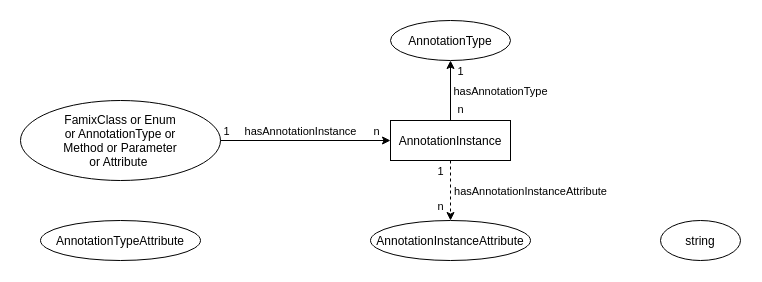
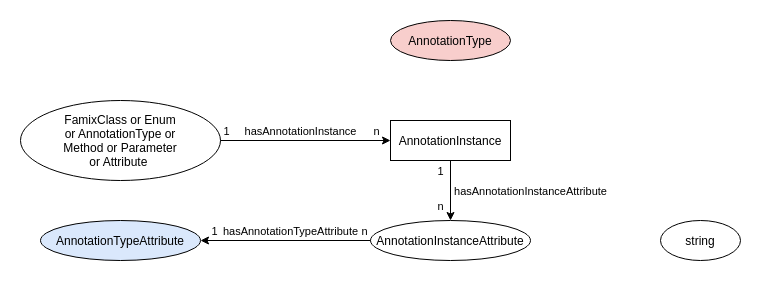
node "AnnotationType": fillcolor #ffffff -> #f8cecc
edge "AnnotationInstance" -> "AnnotationType": removed, labels "n", "hasAnnotationType", "1"
edge "AnnotationInstance" -> "AnnotationInstanceAttribute": style dashed -> solid
node "AnnotationTypeAttribute": fillcolor #ffffff -> #dae8fc
edge "AnnotationInstanceAttribute" -> "AnnotationTypeAttribute": added, labels "n", "hasAnnotationTypeAttribute", "1"
